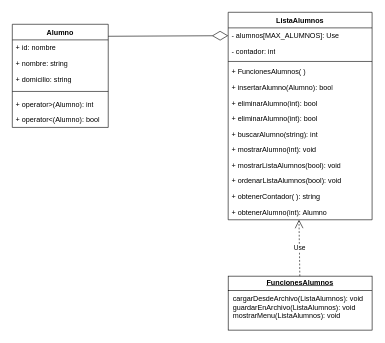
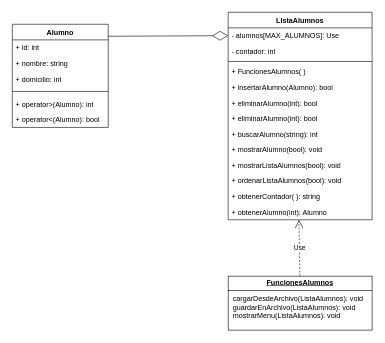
node "+ id: nombre": label "+ id: nombre" -> "+ id: int"
node "+ domicilio: string": label "+ domicilio: string" -> "+ domicilio: int"
node "+ mostrarAlumno(int): void": label "+ mostrarAlumno(int): void" -> "+ mostrarAlumno(bool): void"
